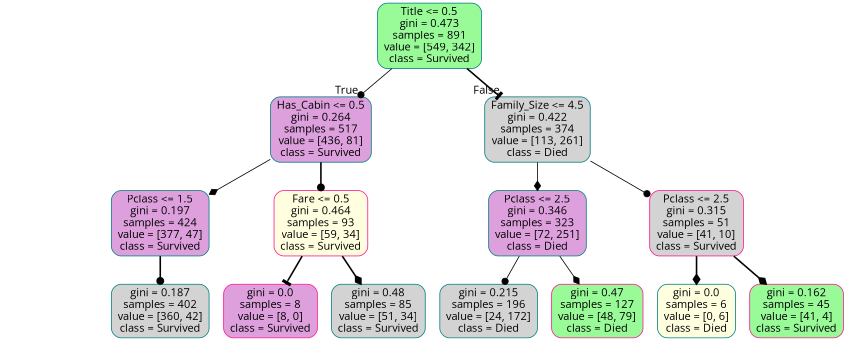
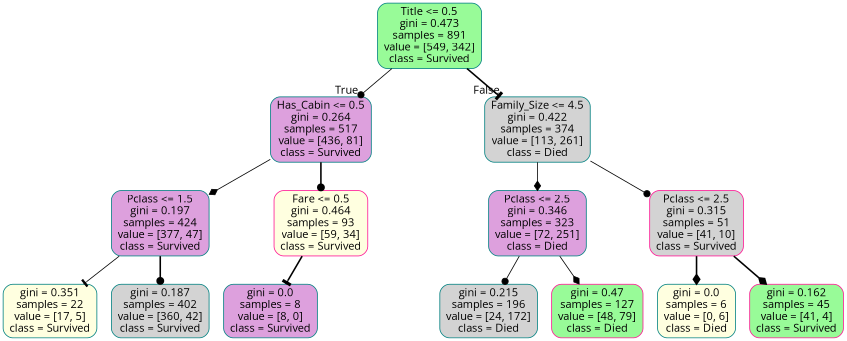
node "gini = 0.351 samples = 22 value = [17, 5] class = Survived": added
node "gini = 0.0 samples = 8 value = [8, 0] class = Survived": color deeppink -> teal
node "gini = 0.48 samples = 85 value = [51, 34] class = Survived": removed
